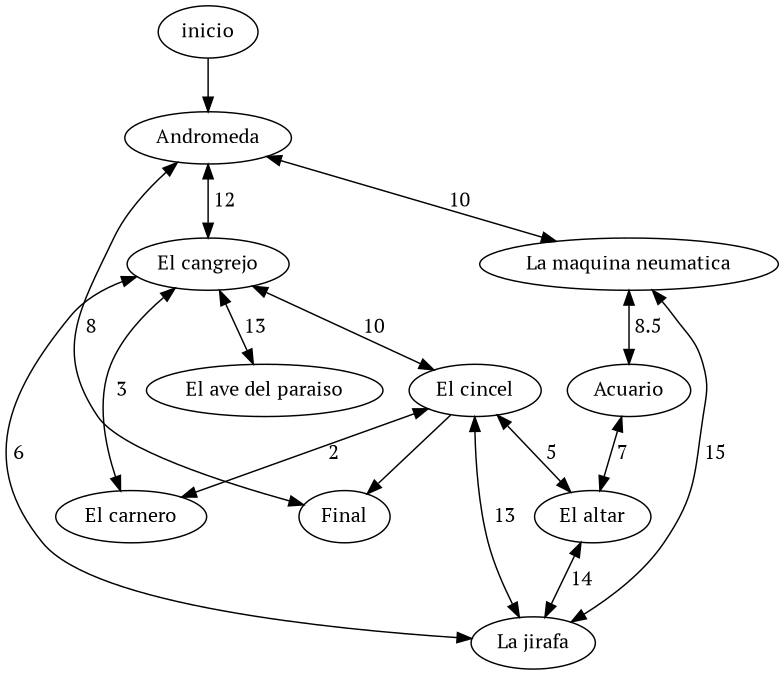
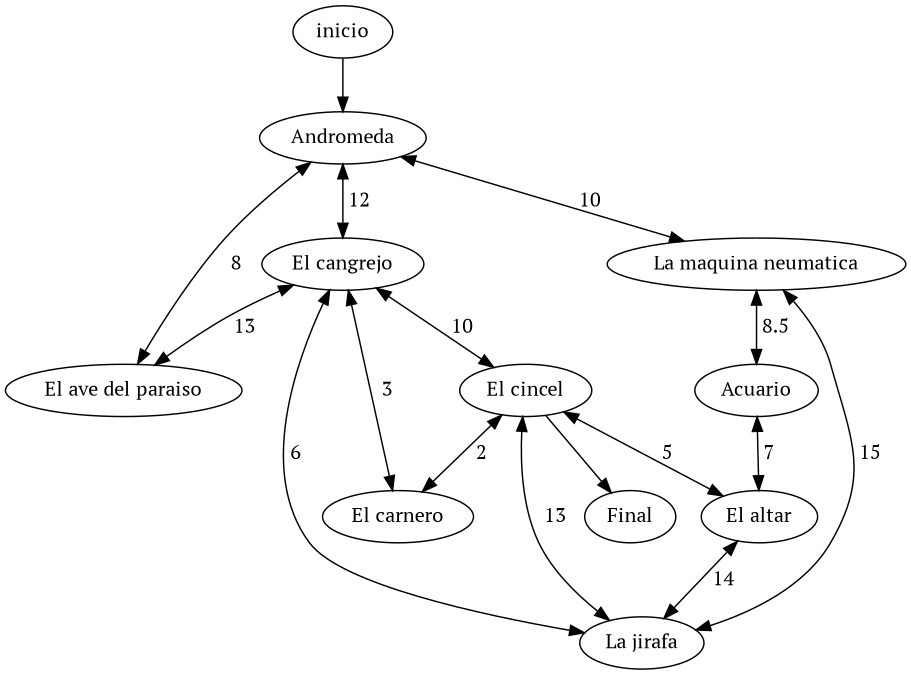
edge "Andromeda" -- "Final": now "Andromeda" -- "El ave del paraiso"
